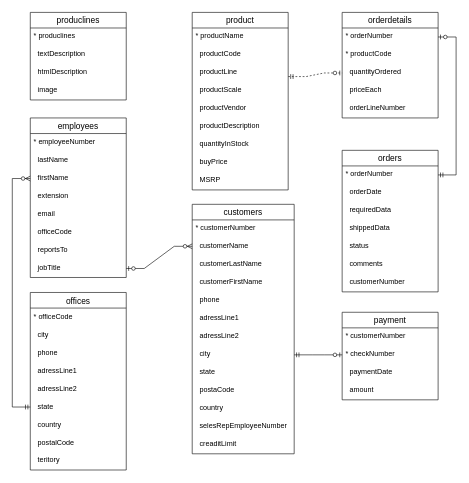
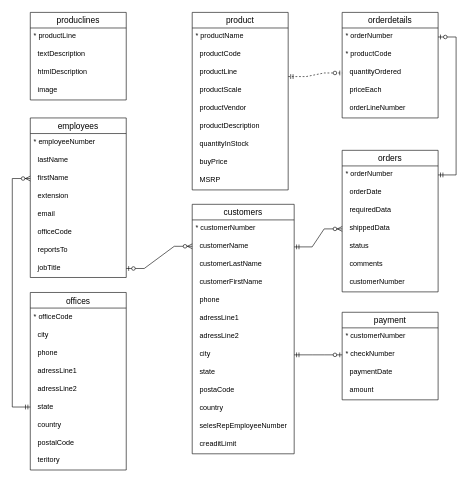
node "* produclines": label "* produclines" -> "* productLine"
edge "shippedData" -- "customerName": added
